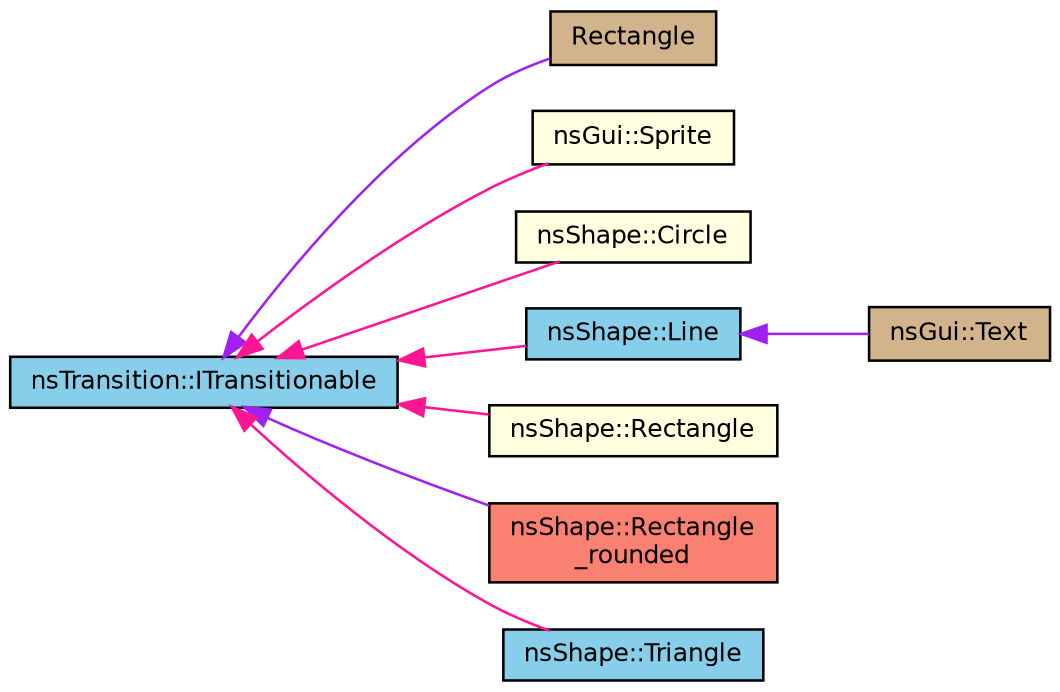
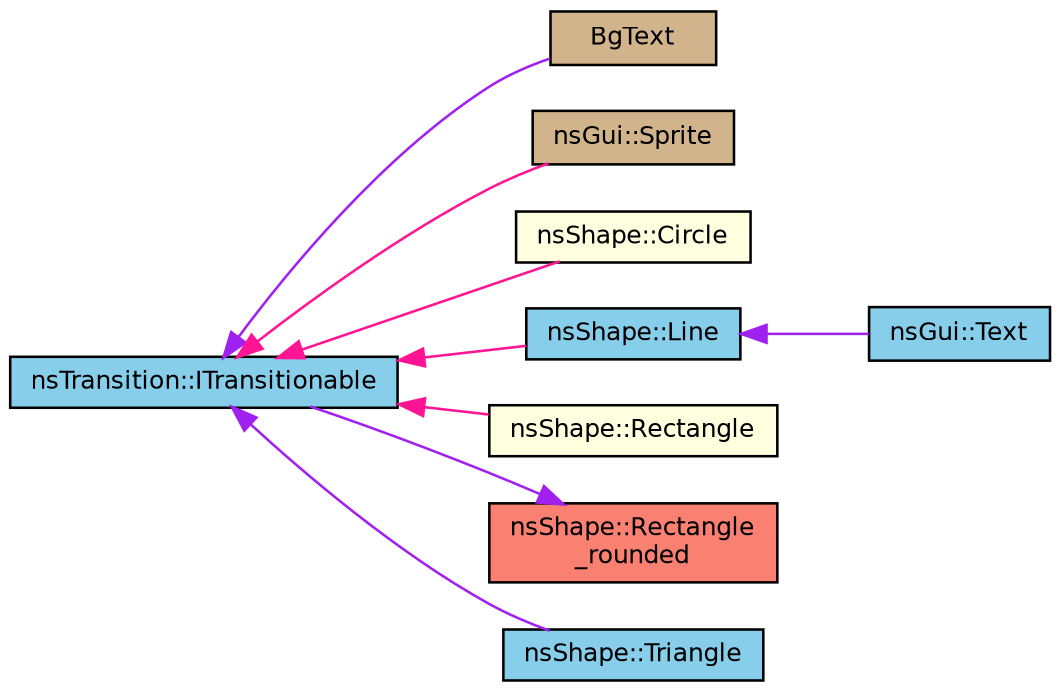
node "Rectangle": label "Rectangle" -> "BgText"
node "nsGui::Sprite": fillcolor lightyellow -> tan
node "nsGui::Text": fillcolor tan -> skyblue
edge "nsShape::Rectangle _rounded" -> "nsTransition::ITransitionable": reversed
edge "nsShape::Triangle" -> "nsTransition::ITransitionable": color deeppink -> purple
